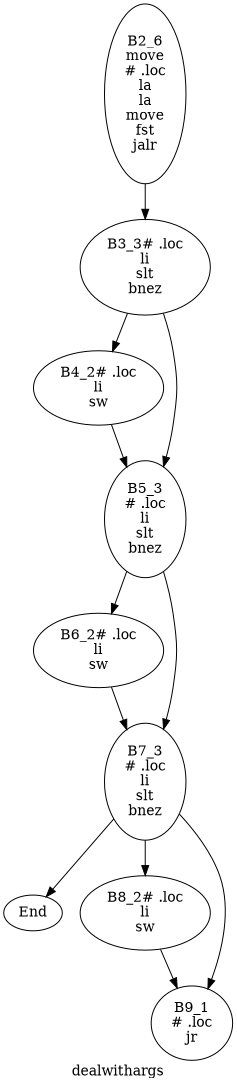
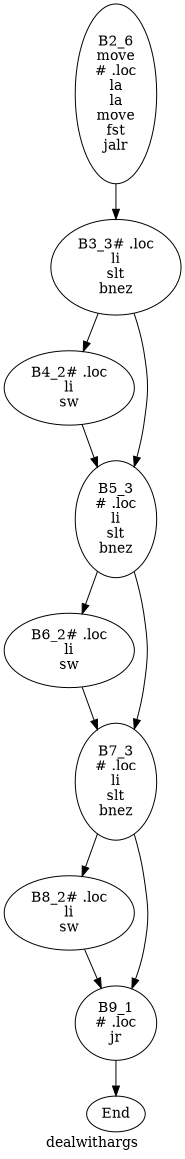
edge "B7_3 # .loc li slt bnez" -> "End": now "B9_1 # .loc jr" -> "End"
